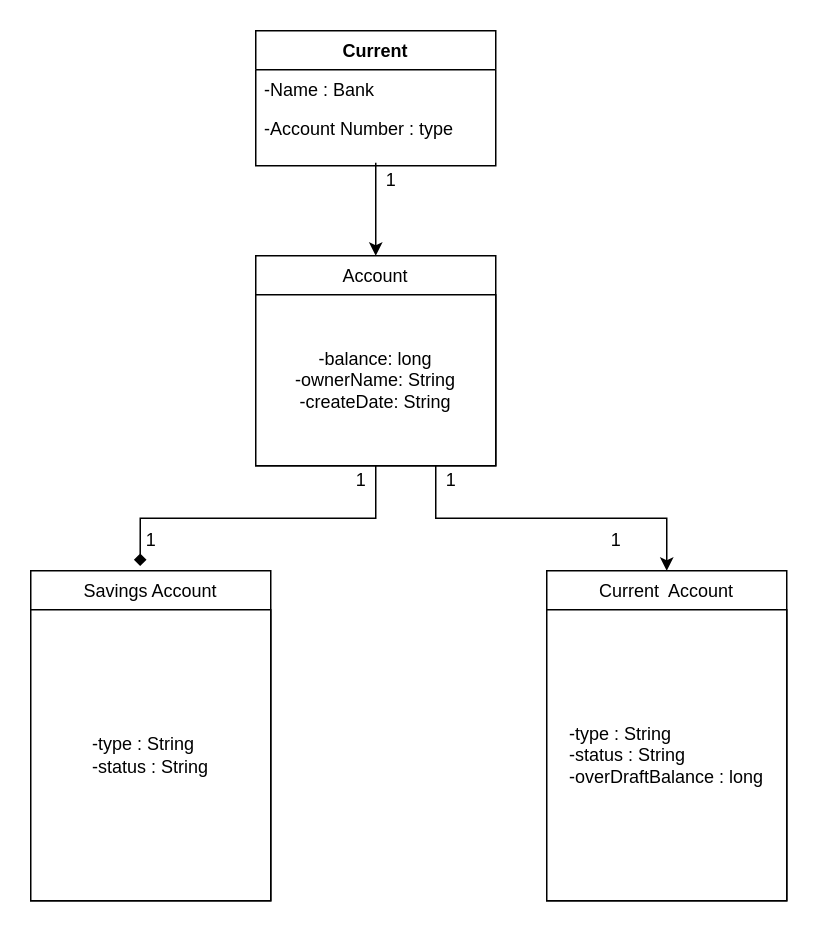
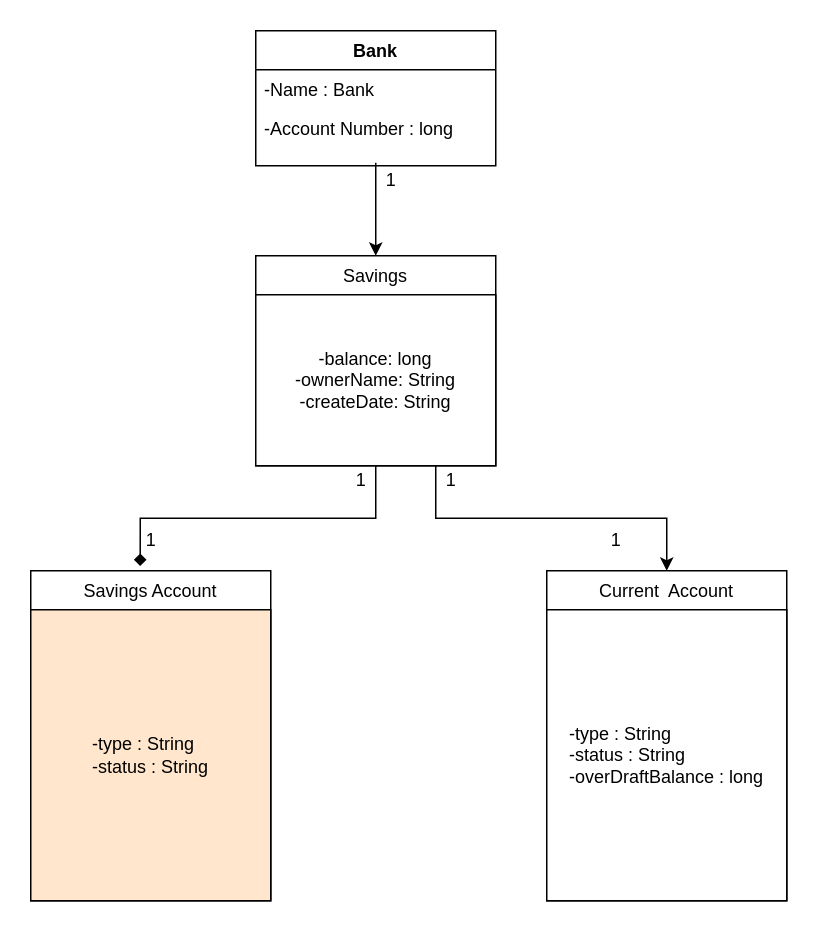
node "Current": label "Current" -> "Bank"
node "-Account Number : type": label "-Account Number : type" -> "-Account Number : long"
node "Account": label "Account" -> "Savings"
node "-type : String -status : String": fillcolor #ffffff -> #ffe6cc
